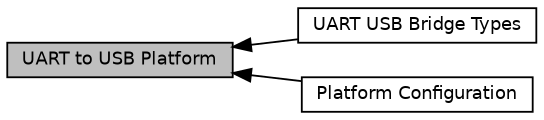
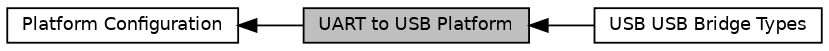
node "UART USB Bridge Types": label "UART USB Bridge Types" -> "USB USB Bridge Types"
edge "Platform Configuration" -> "UART to USB Platform": reversed
